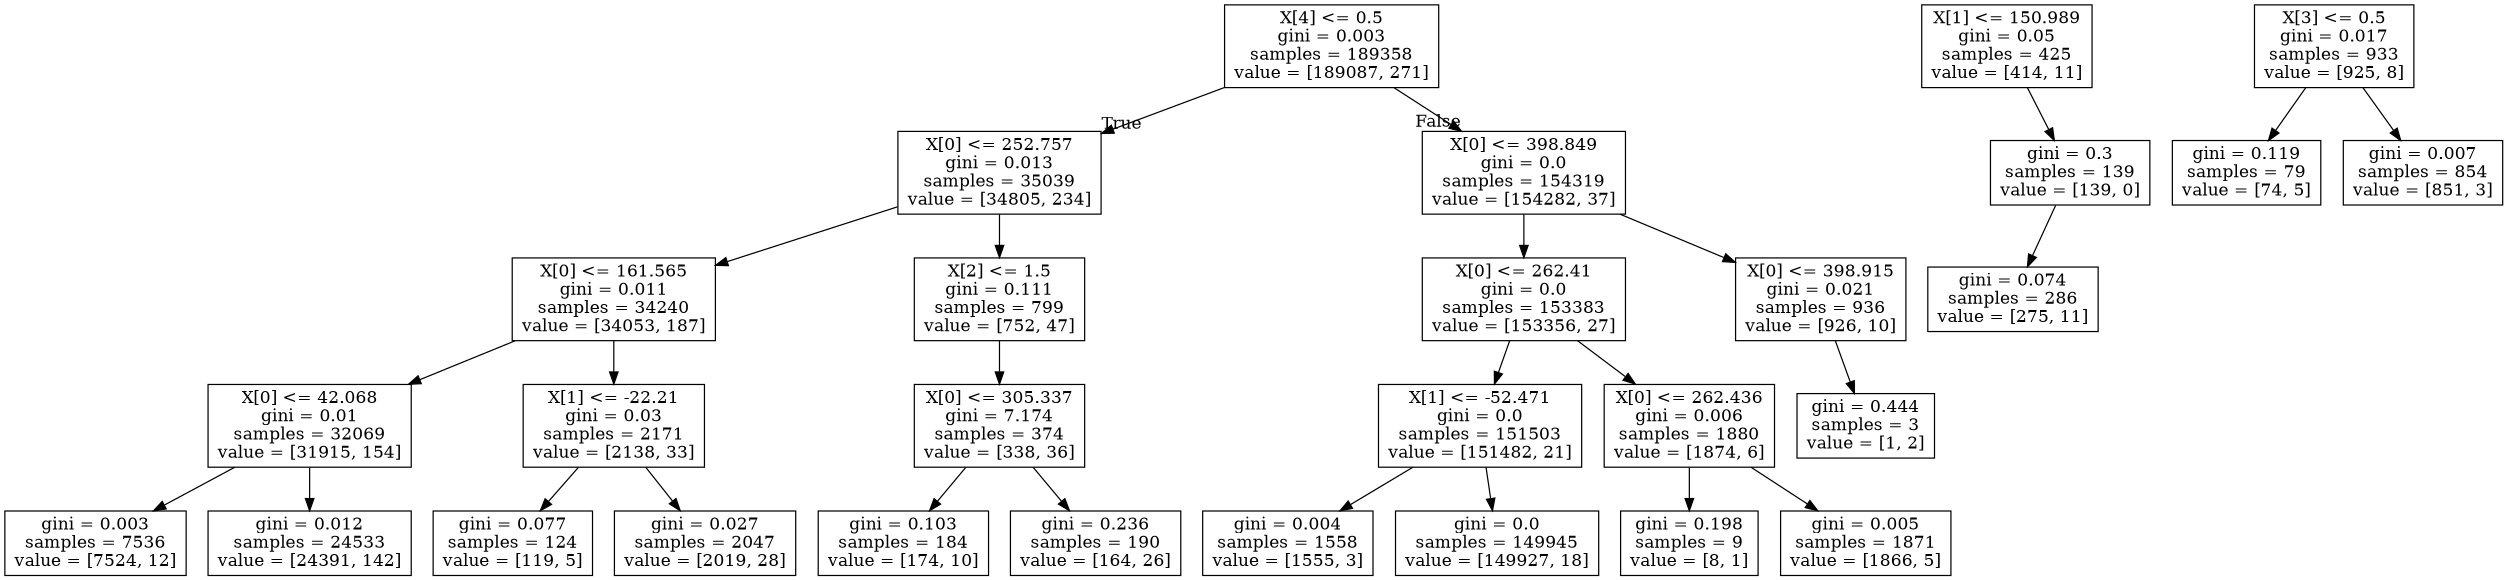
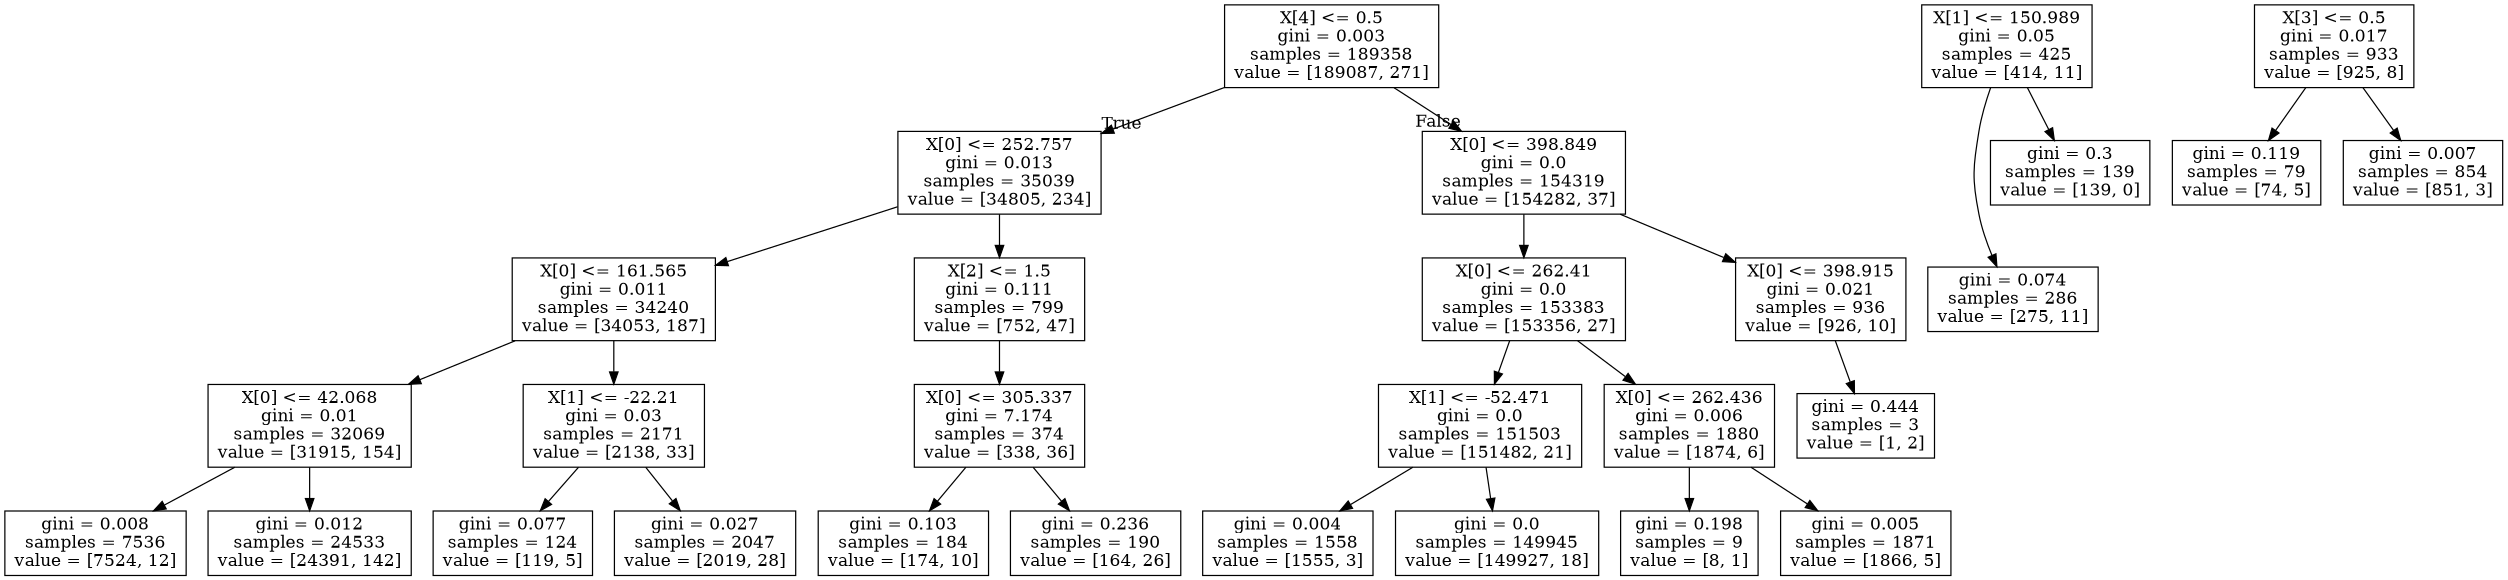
edge "gini = 0.3 samples = 139 value = [139, 0]" -> "gini = 0.074 samples = 286 value = [275, 11]": now "X[1] <= 150.989 gini = 0.05 samples = 425 value = [414, 11]" -> "gini = 0.074 samples = 286 value = [275, 11]"
node "gini = 0.003 samples = 7536 value = [7524, 12]": label "gini = 0.003 samples = 7536 value = [7524, 12]" -> "gini = 0.008 samples = 7536 value = [7524, 12]"
